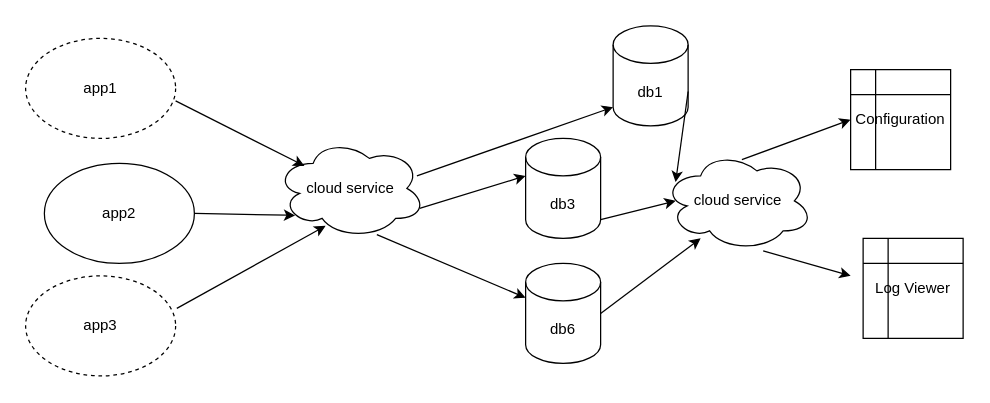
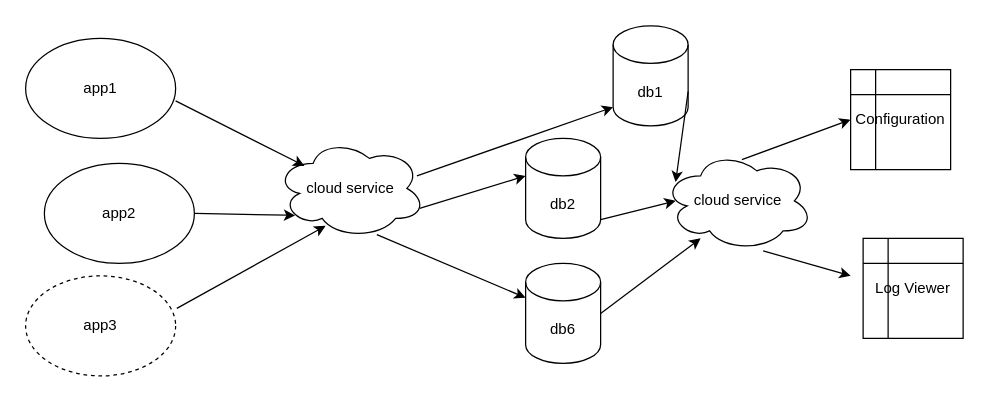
node "app1": style dashed -> solid
node "db3": label "db3" -> "db2"
